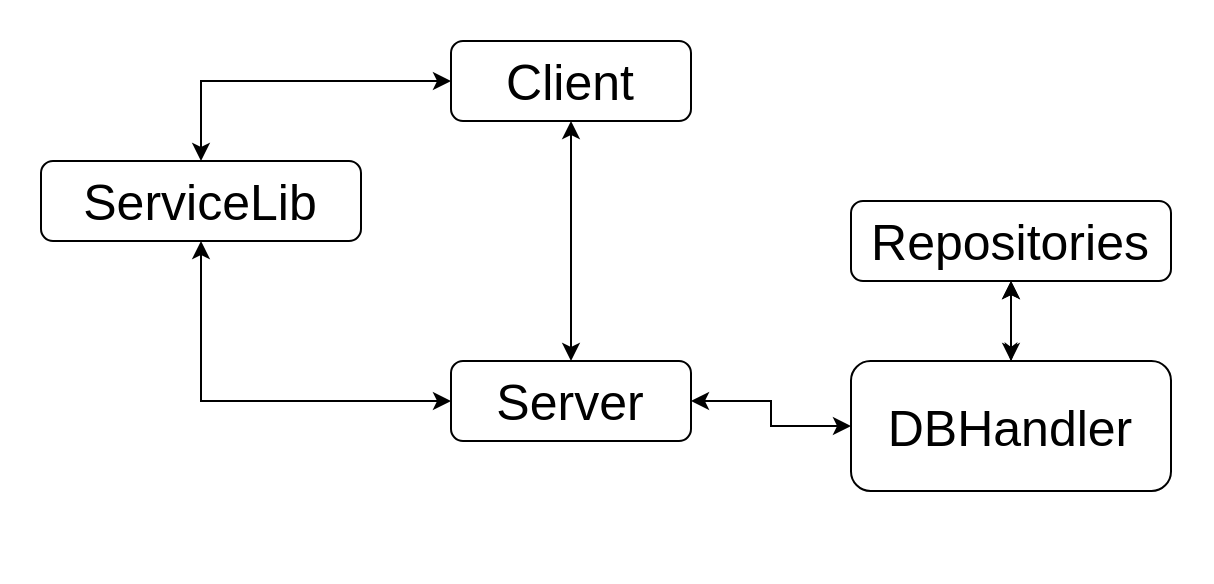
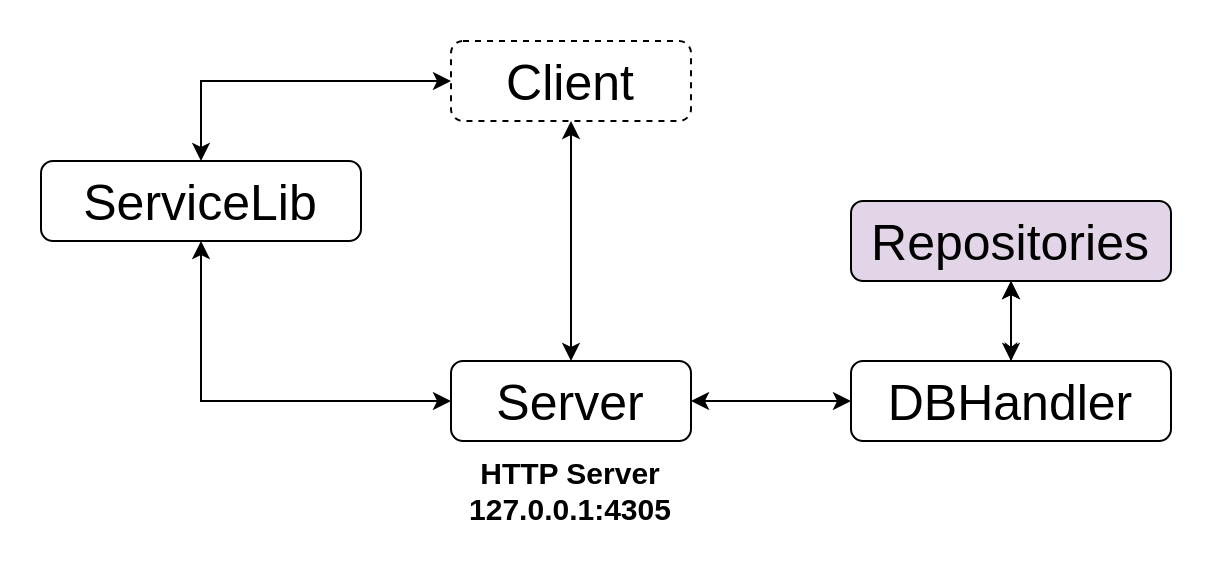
node "Client": style solid -> dashed
node "Repositories": fillcolor #ffffff -> #e1d5e7
node "DBHandler": size 320x130 -> 320x80
node "HTTP Server 127.0.0.1:4305": added
